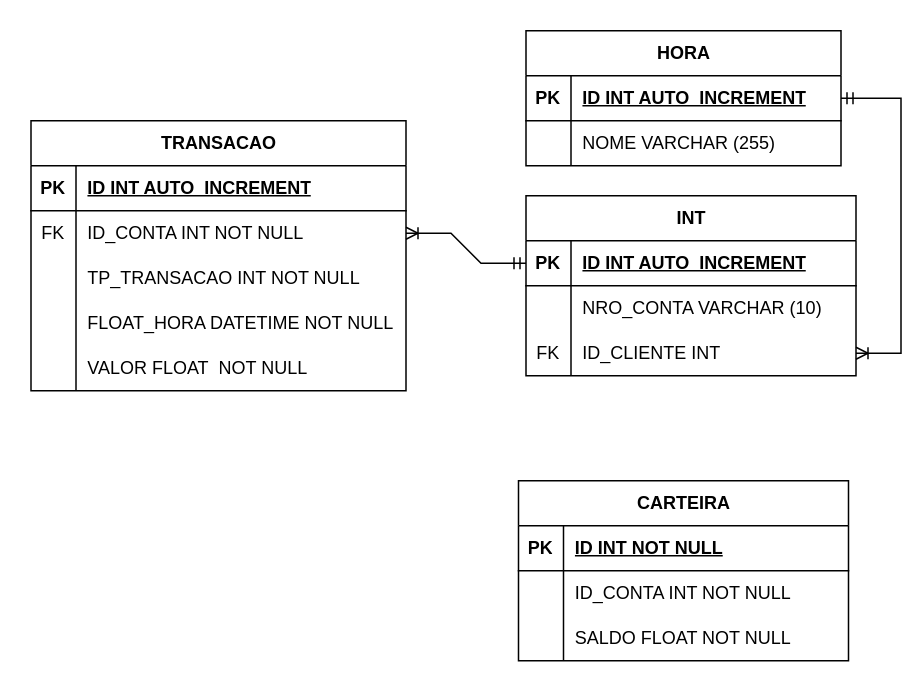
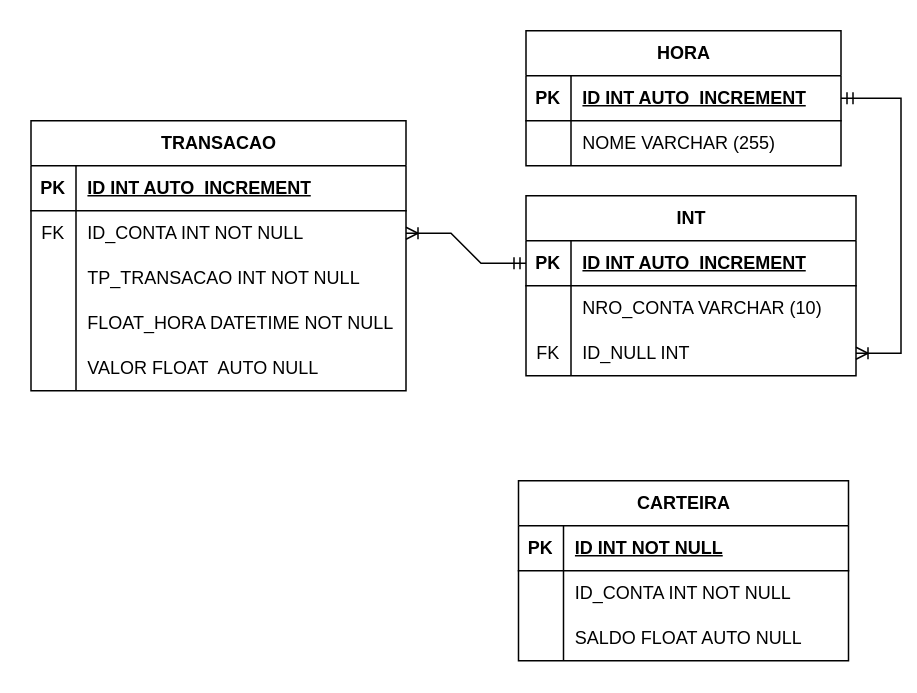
node "ID_CLIENTE INT": label "ID_CLIENTE INT" -> "ID_NULL INT"
node "VALOR FLOAT NOT NULL": label "VALOR FLOAT NOT NULL" -> "VALOR FLOAT AUTO NULL"
node "SALDO FLOAT NOT NULL": label "SALDO FLOAT NOT NULL" -> "SALDO FLOAT AUTO NULL"
